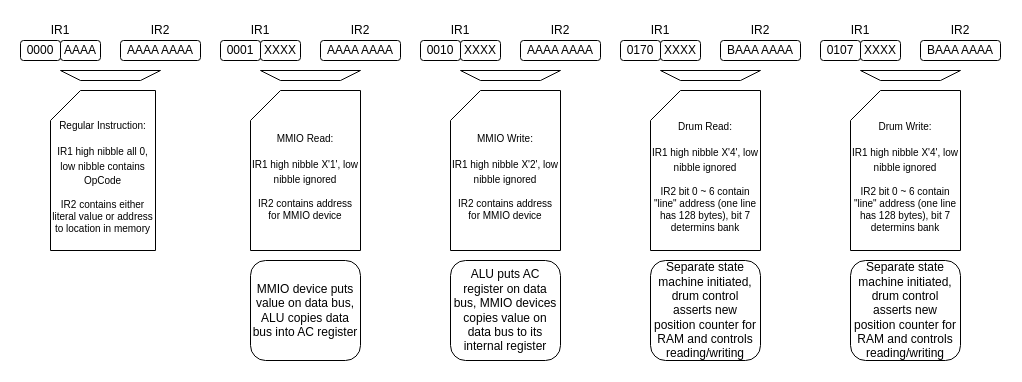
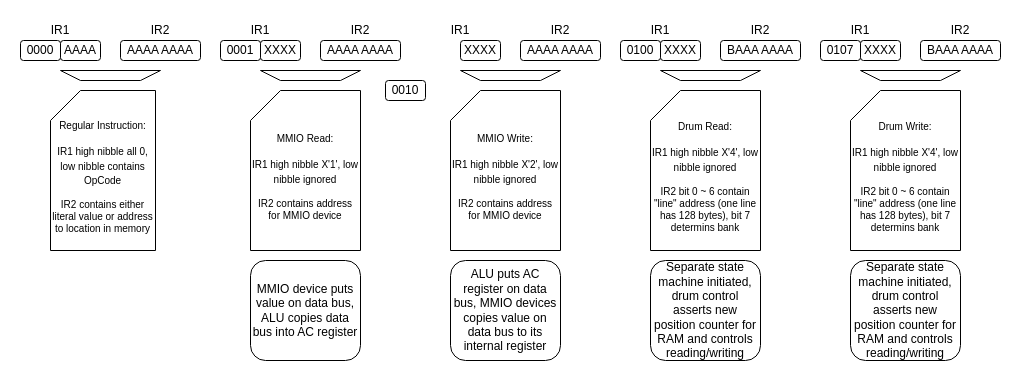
node "0010": moved (441, 51) -> (406, 91)
node "0170": label "0170" -> "0100"
